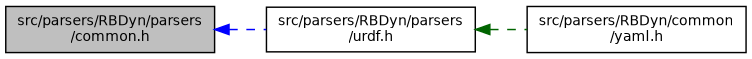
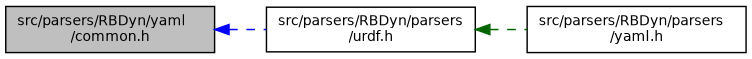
node "src/parsers/RBDyn/parsers /common.h": label "src/parsers/RBDyn/parsers /common.h" -> "src/parsers/RBDyn/yaml /common.h"
node "src/parsers/RBDyn/common /yaml.h": label "src/parsers/RBDyn/common /yaml.h" -> "src/parsers/RBDyn/parsers /yaml.h"
